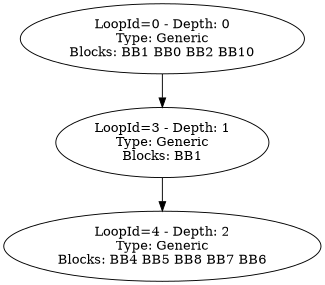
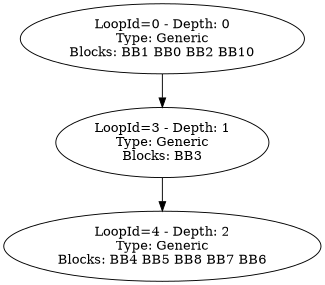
node "LoopId=3 - Depth: 1 Type: Generic Blocks: BB1": label "LoopId=3 - Depth: 1 Type: Generic Blocks: BB1" -> "LoopId=3 - Depth: 1 Type: Generic Blocks: BB3"
